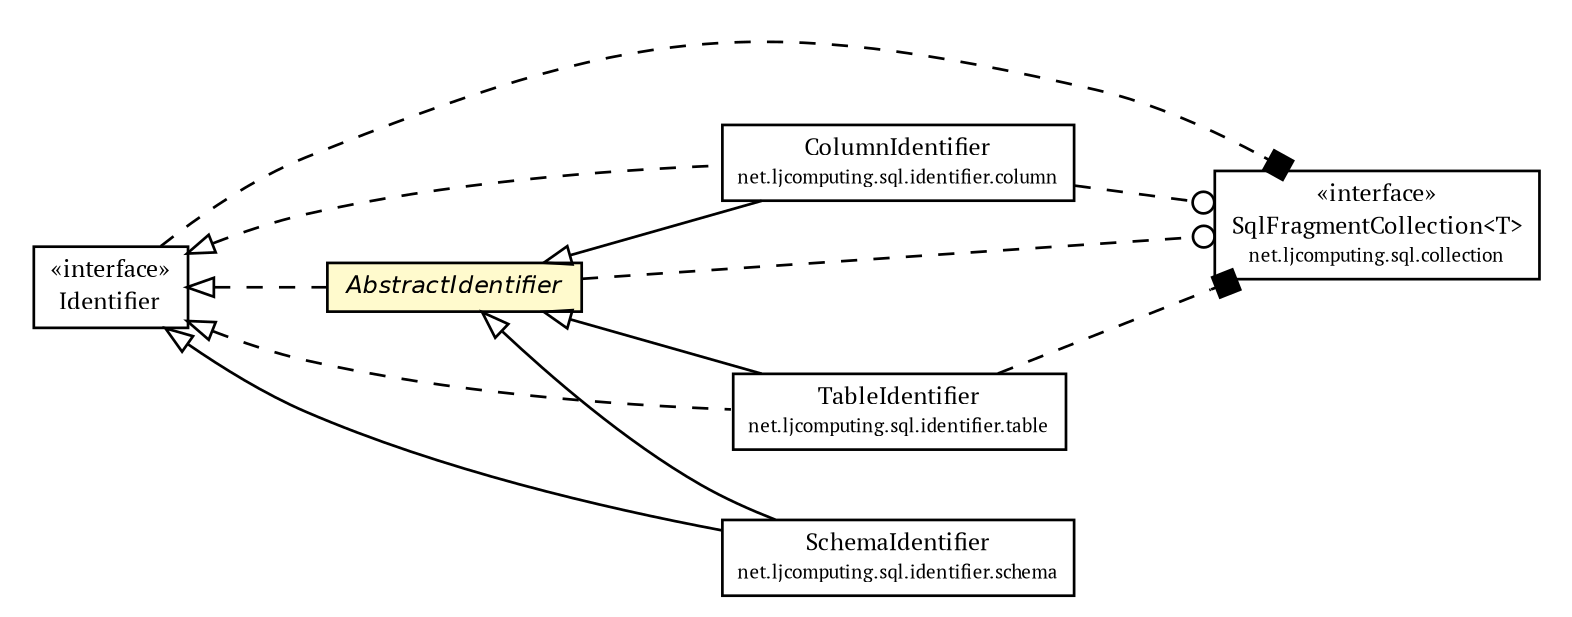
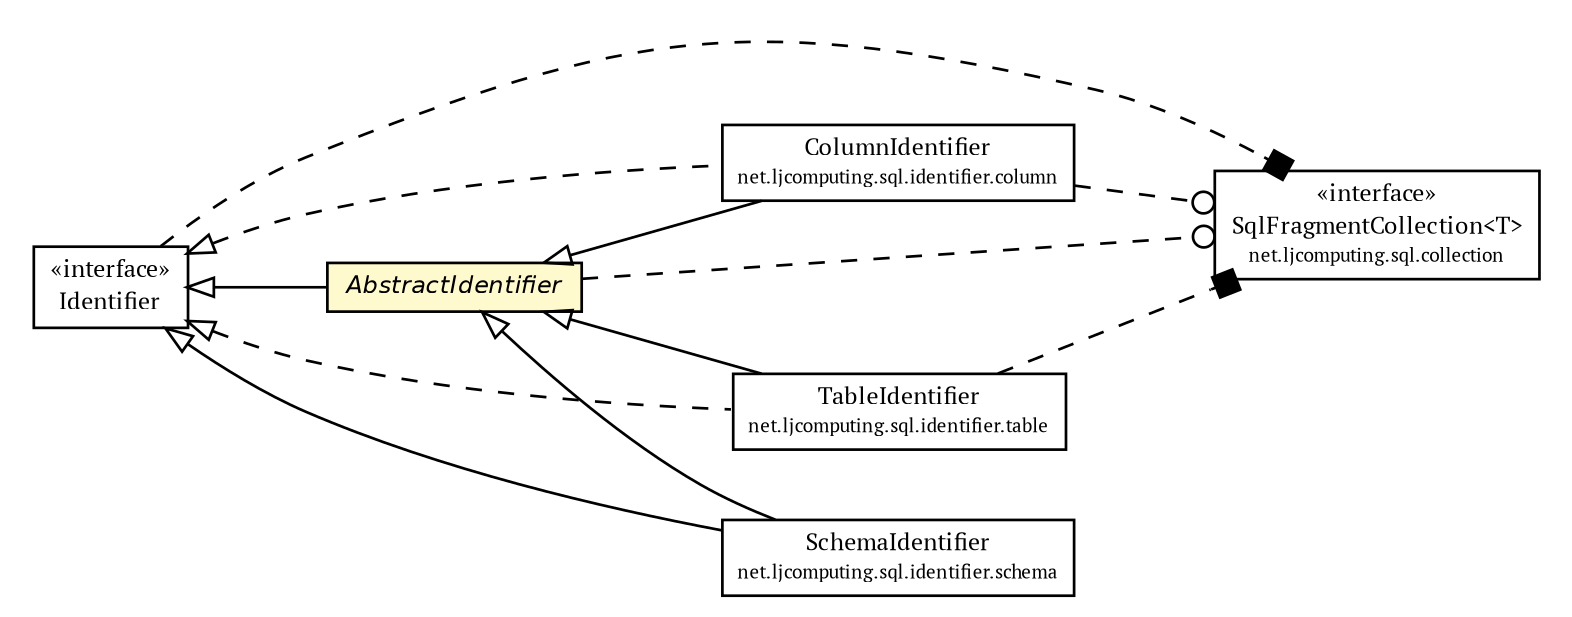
edge "AbstractIdentifier" -> "Identifier": style dashed -> solid
